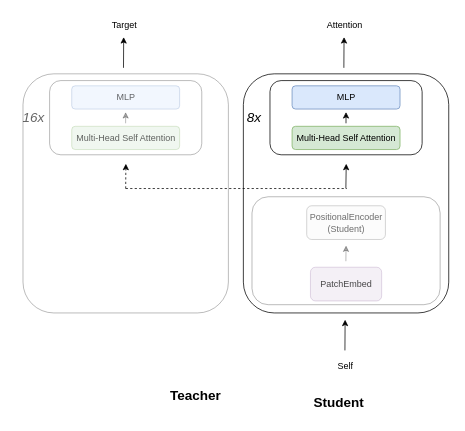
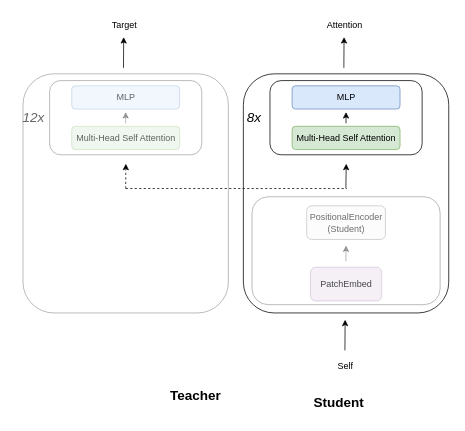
node "16x": label "16x" -> "12x"
